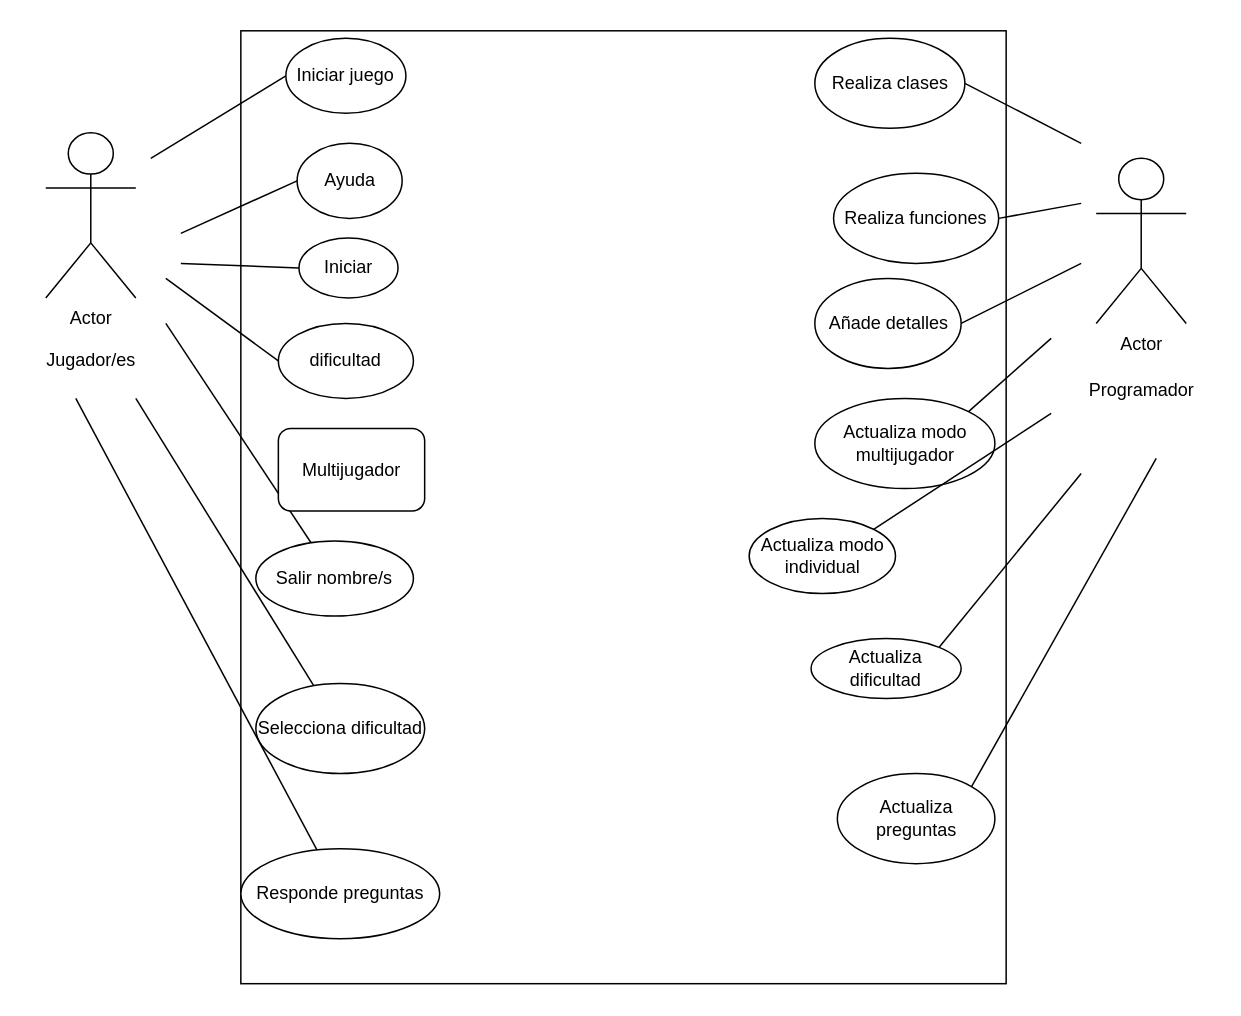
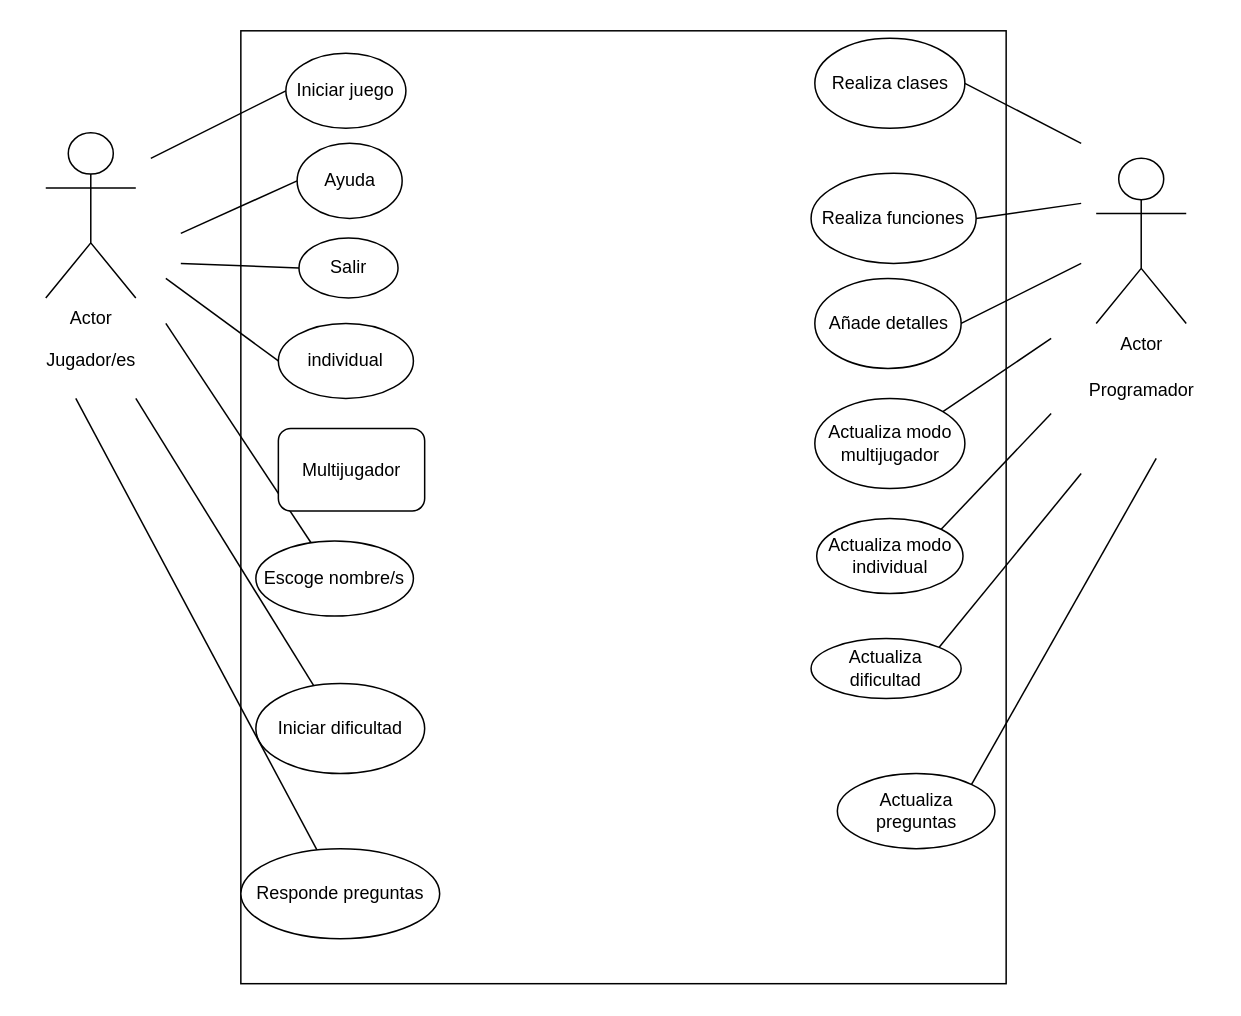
node "Iniciar juego": moved (346, 76) -> (346, 91)
node "Realiza funciones": moved (916, 218) -> (893, 218)
node "Iniciar": label "Iniciar" -> "Salir"
node "dificultad": label "dificultad" -> "individual"
node "Actualiza modo multijugador": size 180x90 -> 150x90
node "Actualiza modo individual": moved (822, 556) -> (890, 556)
node "Salir nombre/s": label "Salir nombre/s" -> "Escoge nombre/s"
node "Selecciona dificultad": label "Selecciona dificultad" -> "Iniciar dificultad"
node "Actualiza preguntas": size 158x90 -> 158x75
